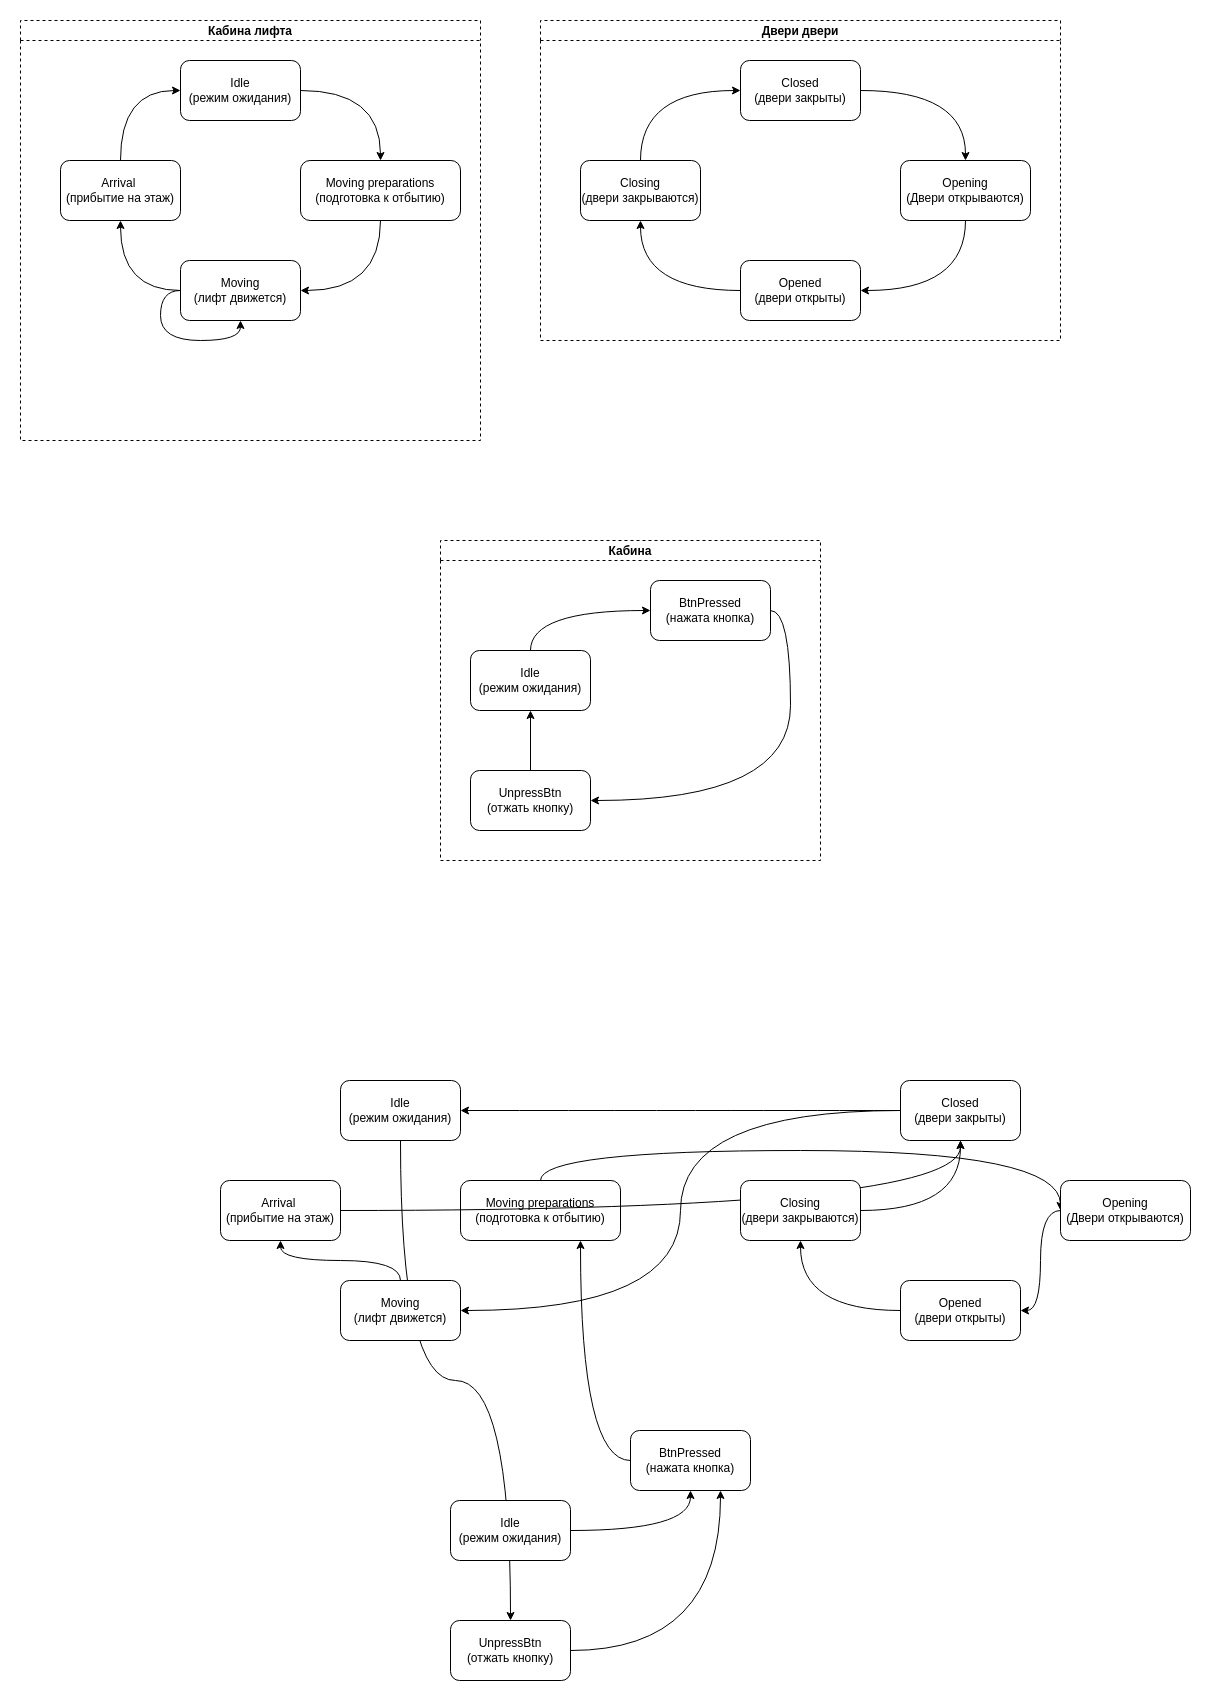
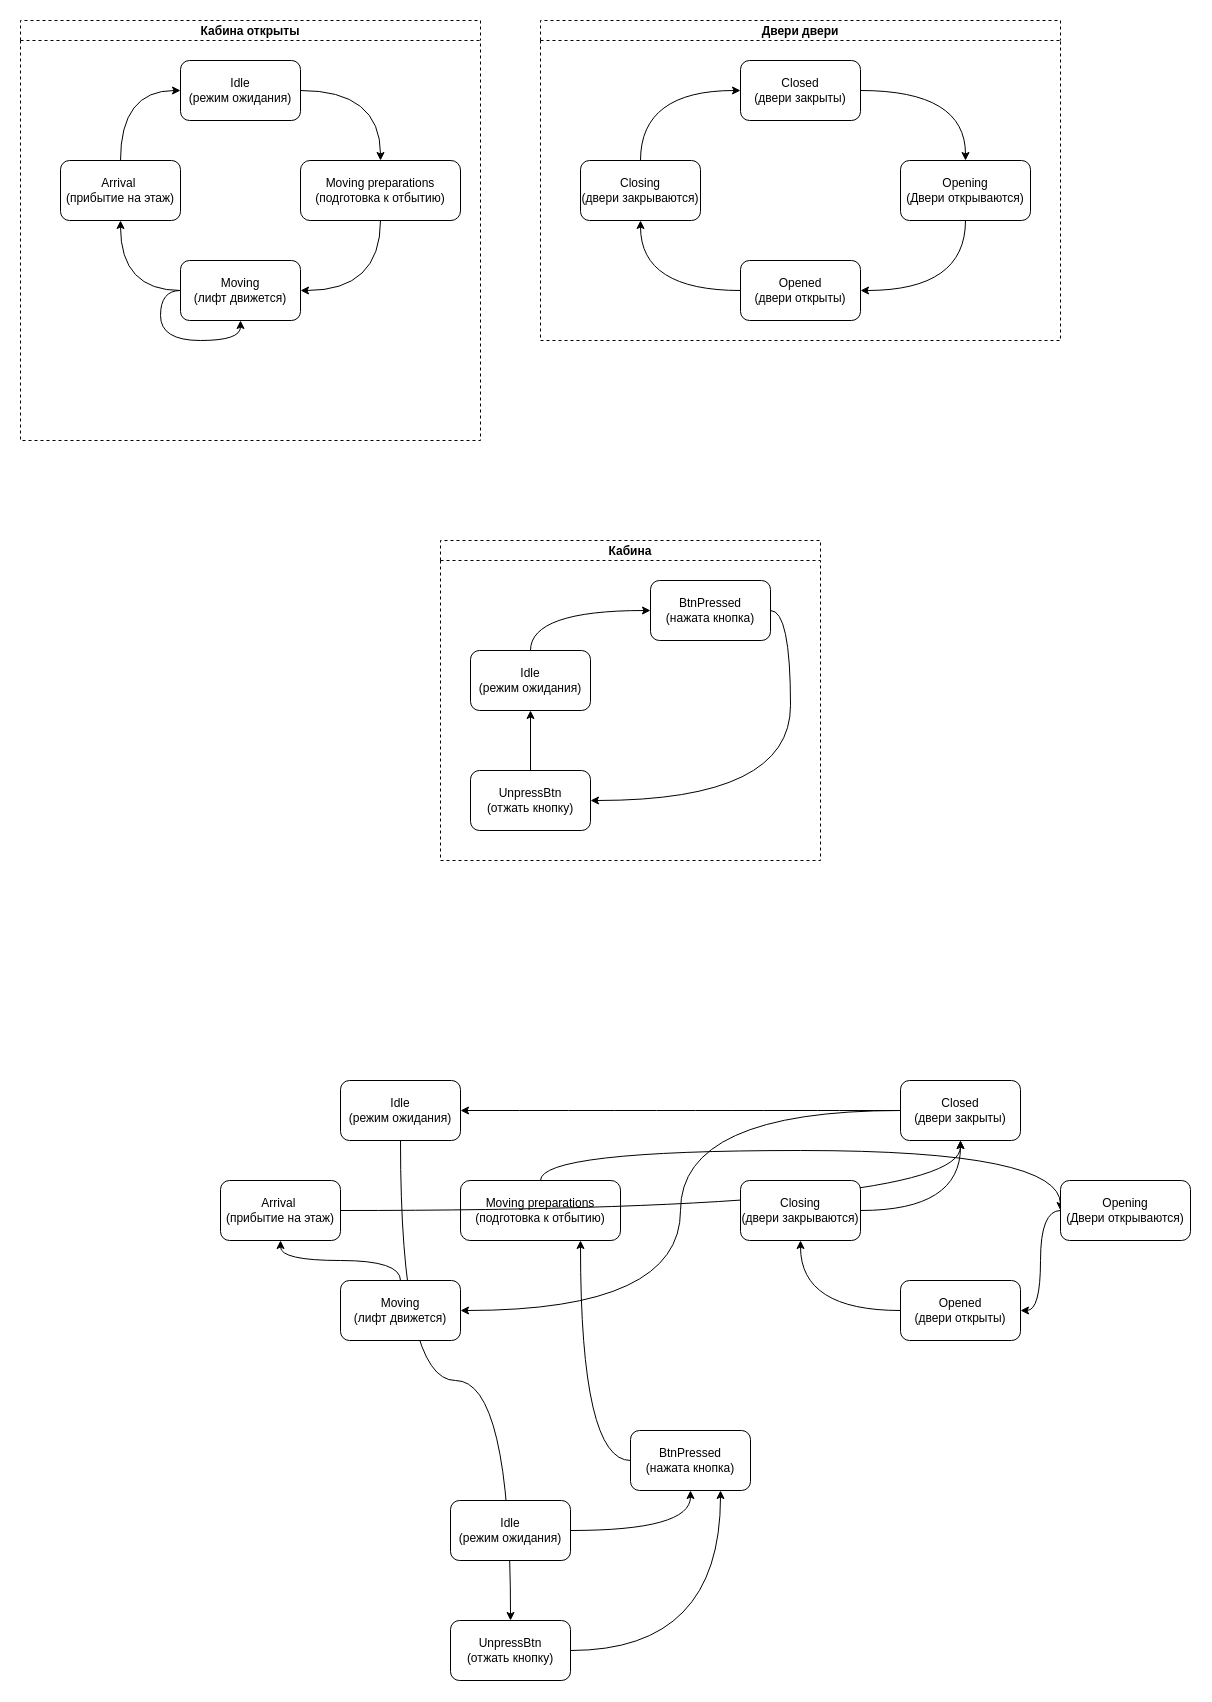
node "Кабина лифта": label "Кабина лифта" -> "Кабина открыты"
